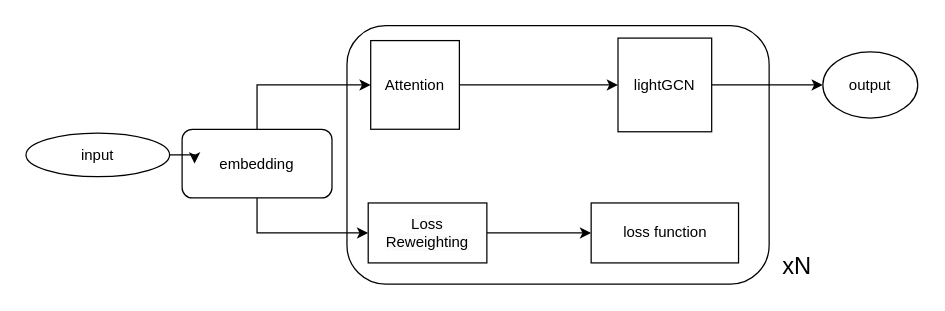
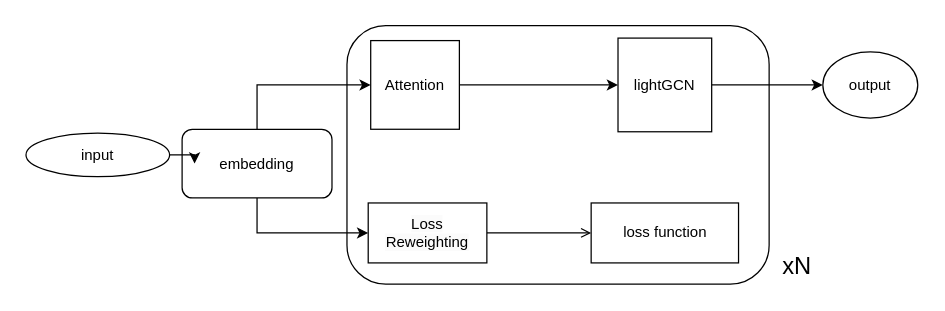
edge "Loss Reweighting" -> "loss function": arrowhead classic -> open
